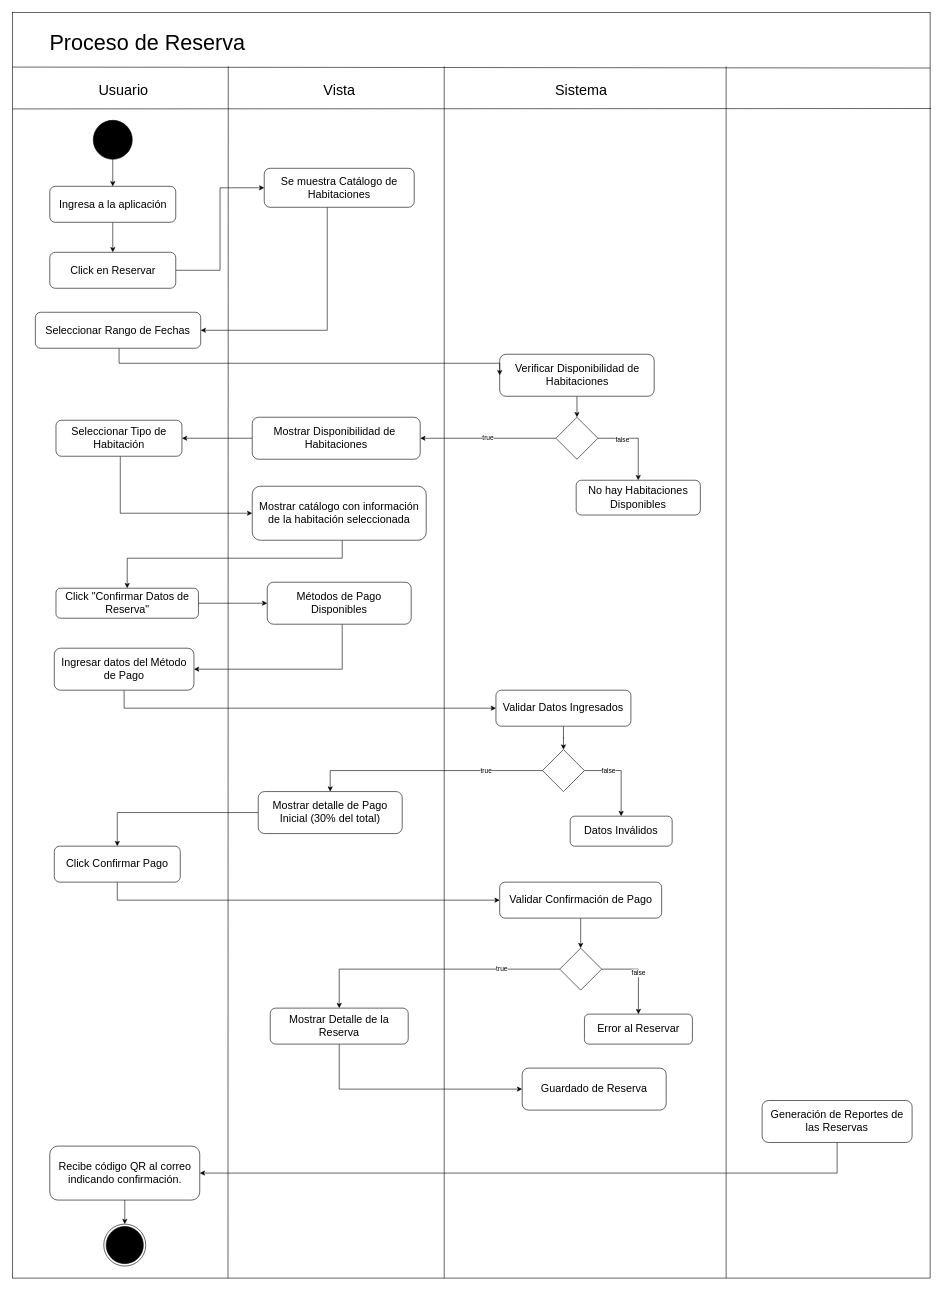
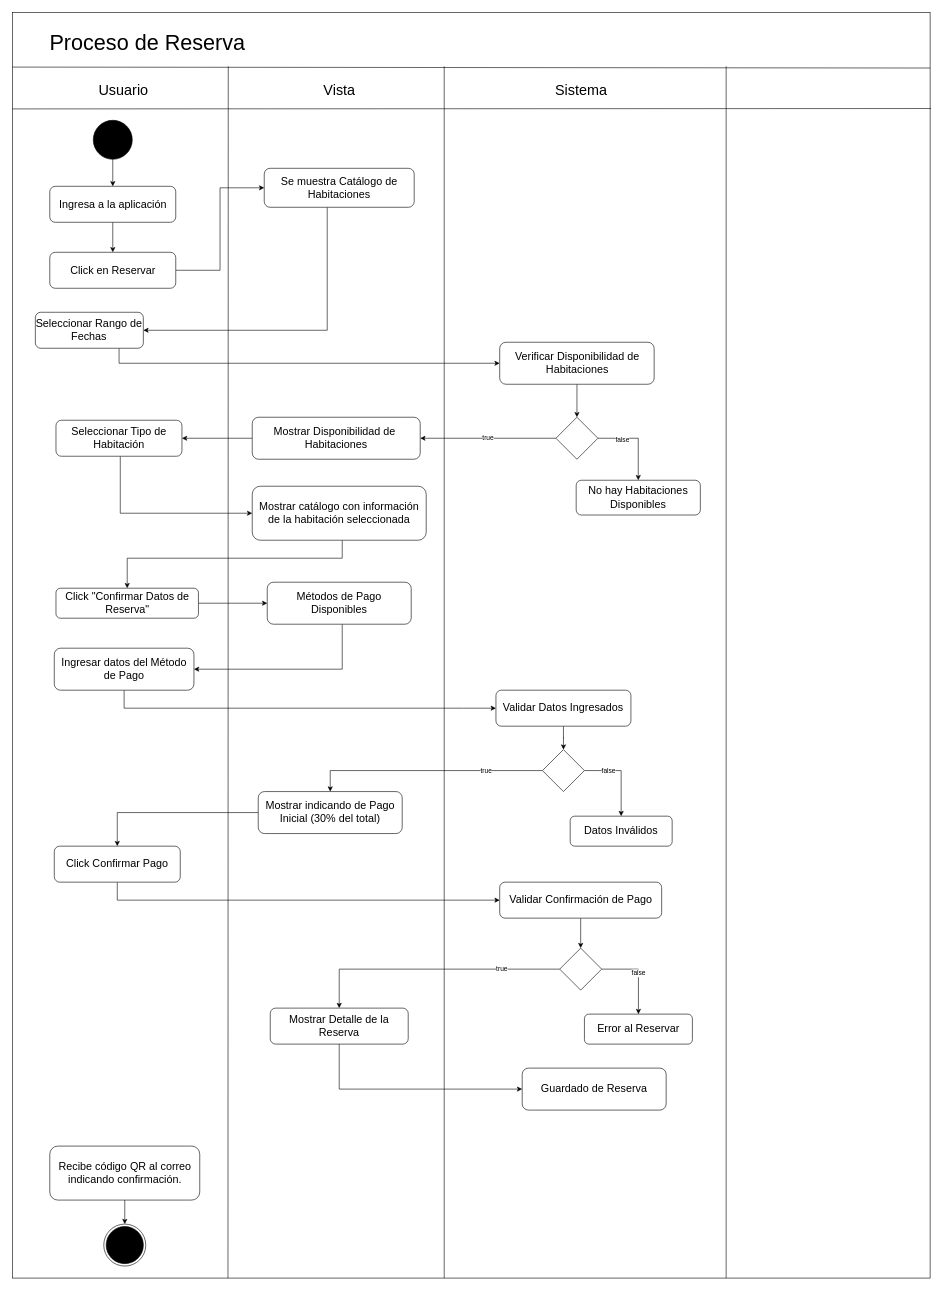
node "Seleccionar Rango de Fechas": size 165x36 -> 108x36
node "Verificar Disponibilidad de Habitaciones": moved (577, 375) -> (577, 363)
node "Mostrar detalle de Pago Inicial (30% del total)": label "Mostrar detalle de Pago Inicial (30% del total)" -> "Mostrar indicando de Pago Inicial (30% del total)"
node "Generación de Reportes de las Reservas": removed
edge "Generación de Reportes de las Reservas" -> "Recibe código QR al correo indicando confirmación.": removed
